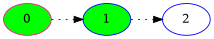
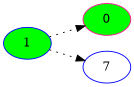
edge "0" -> "1": reversed
node "2": label "2" -> "7"
